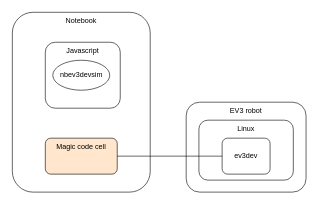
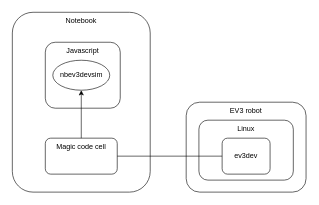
edge "Magic code cell" -> "nbev3devsim": added
node "Magic code cell": fillcolor #ffe6cc -> #ffffff
